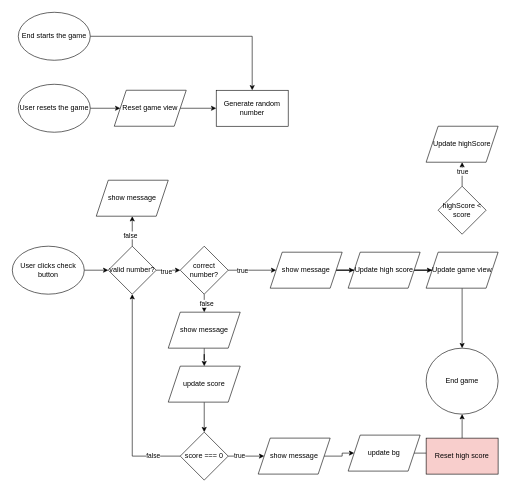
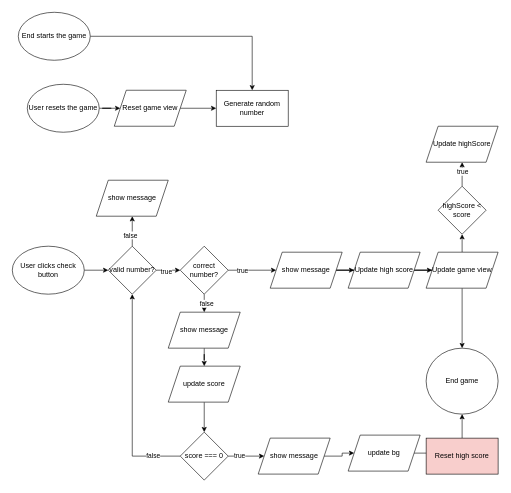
node "User resets the game": moved (54, 108) -> (63, 108)
edge "Update game view" -> "highScore < score": added
